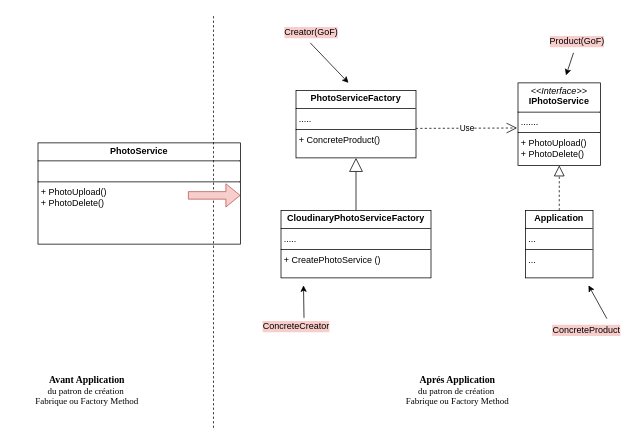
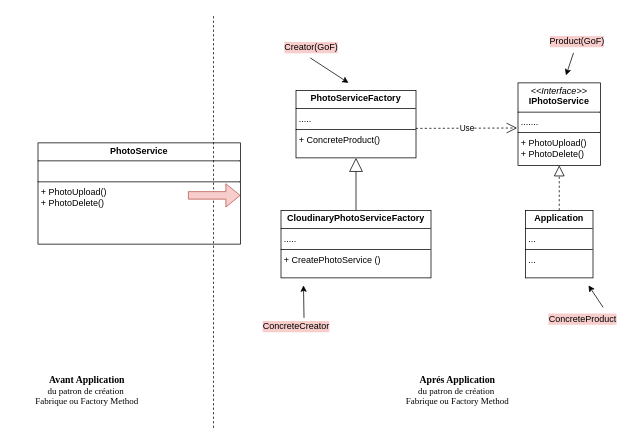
node "Creator(GoF)": moved (311, 33) -> (311, 48)
node "ConcreteProduct": moved (586, 330) -> (582, 319)
